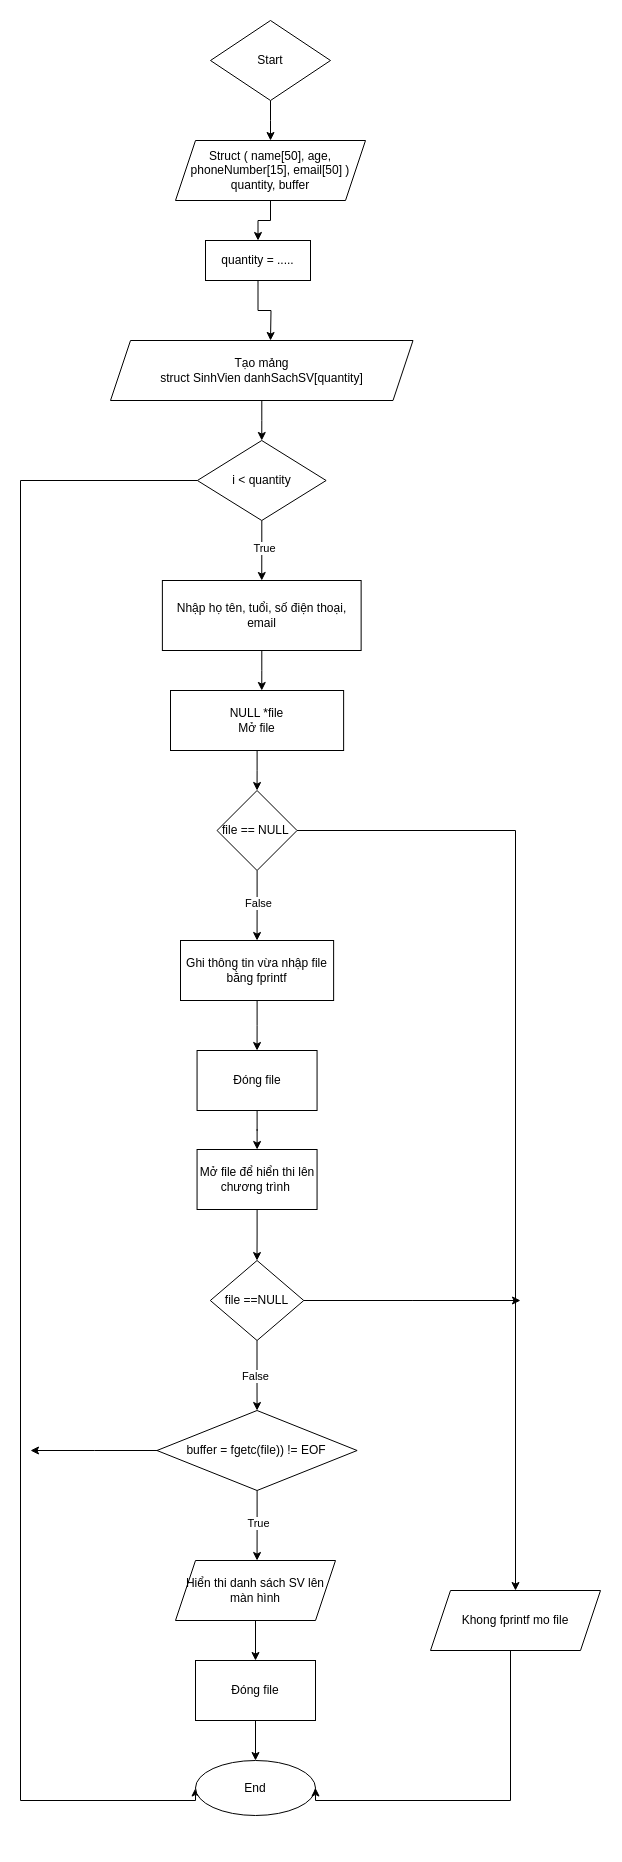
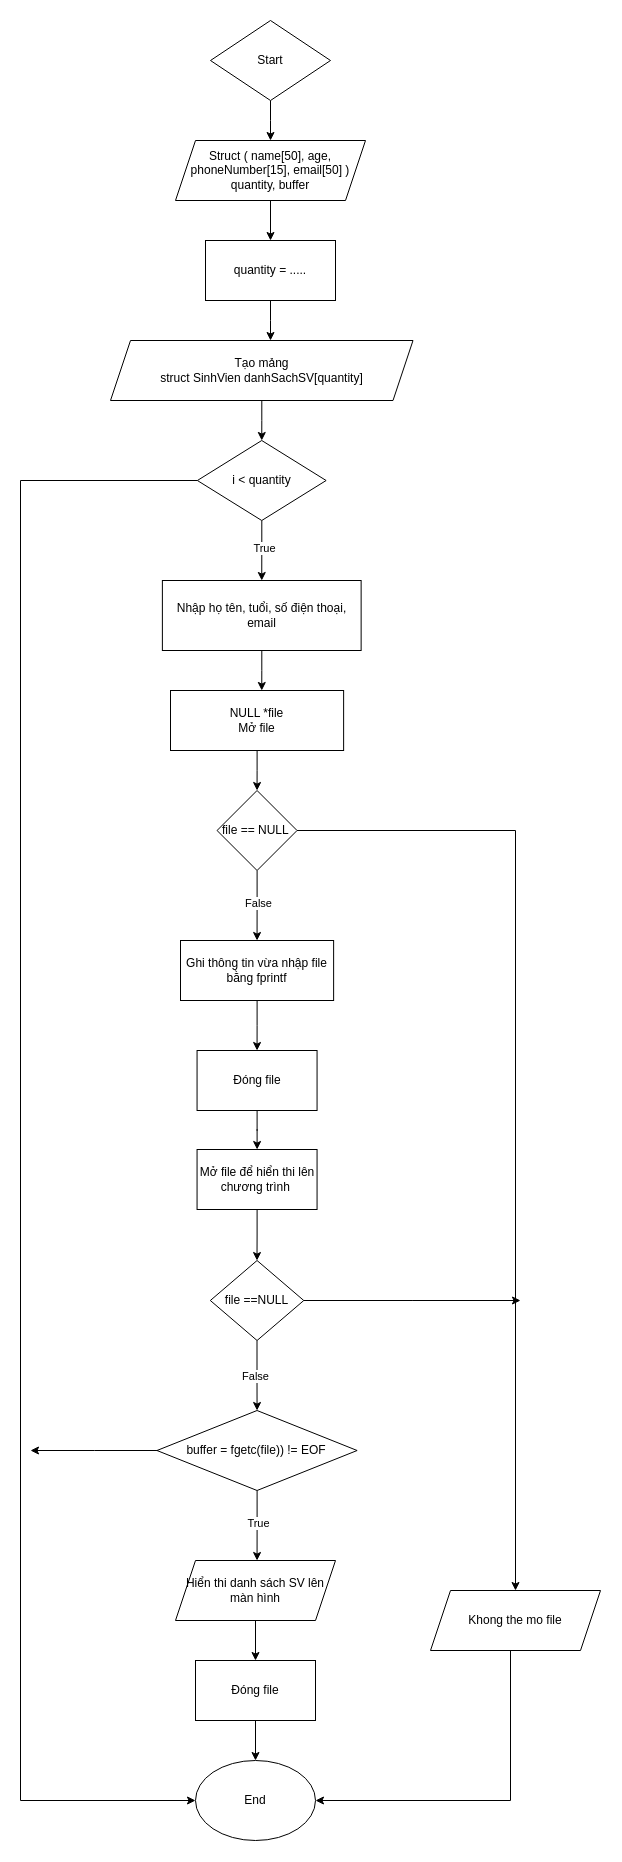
node "quantity = .....": size 105x40 -> 130x60
node "Khong fprintf mo file": label "Khong fprintf mo file" -> "Khong the mo file"
node "End": size 120x55 -> 120x80
